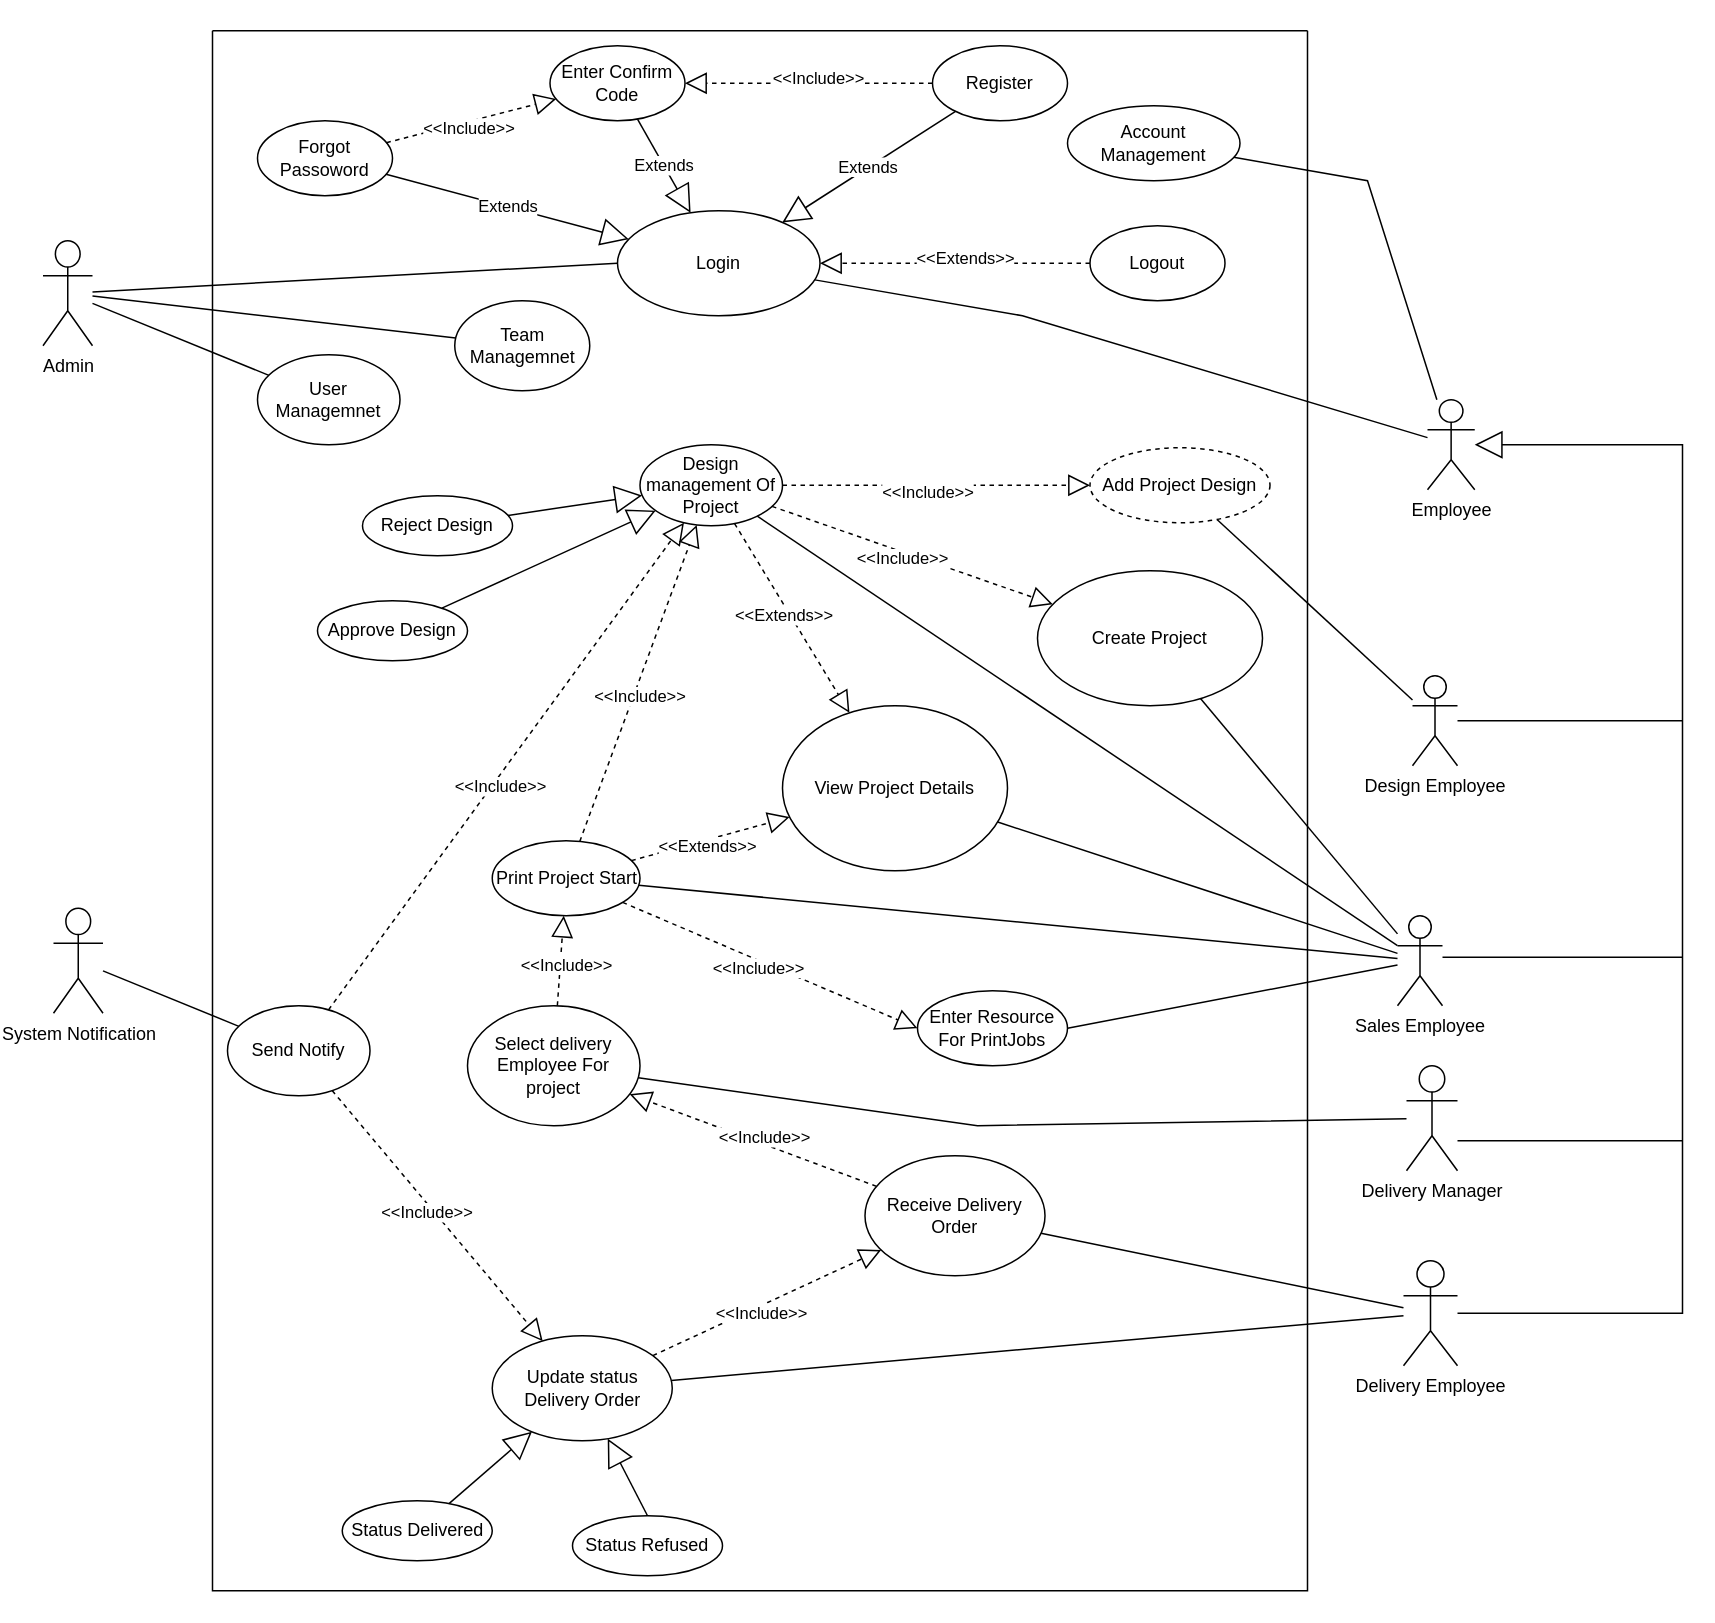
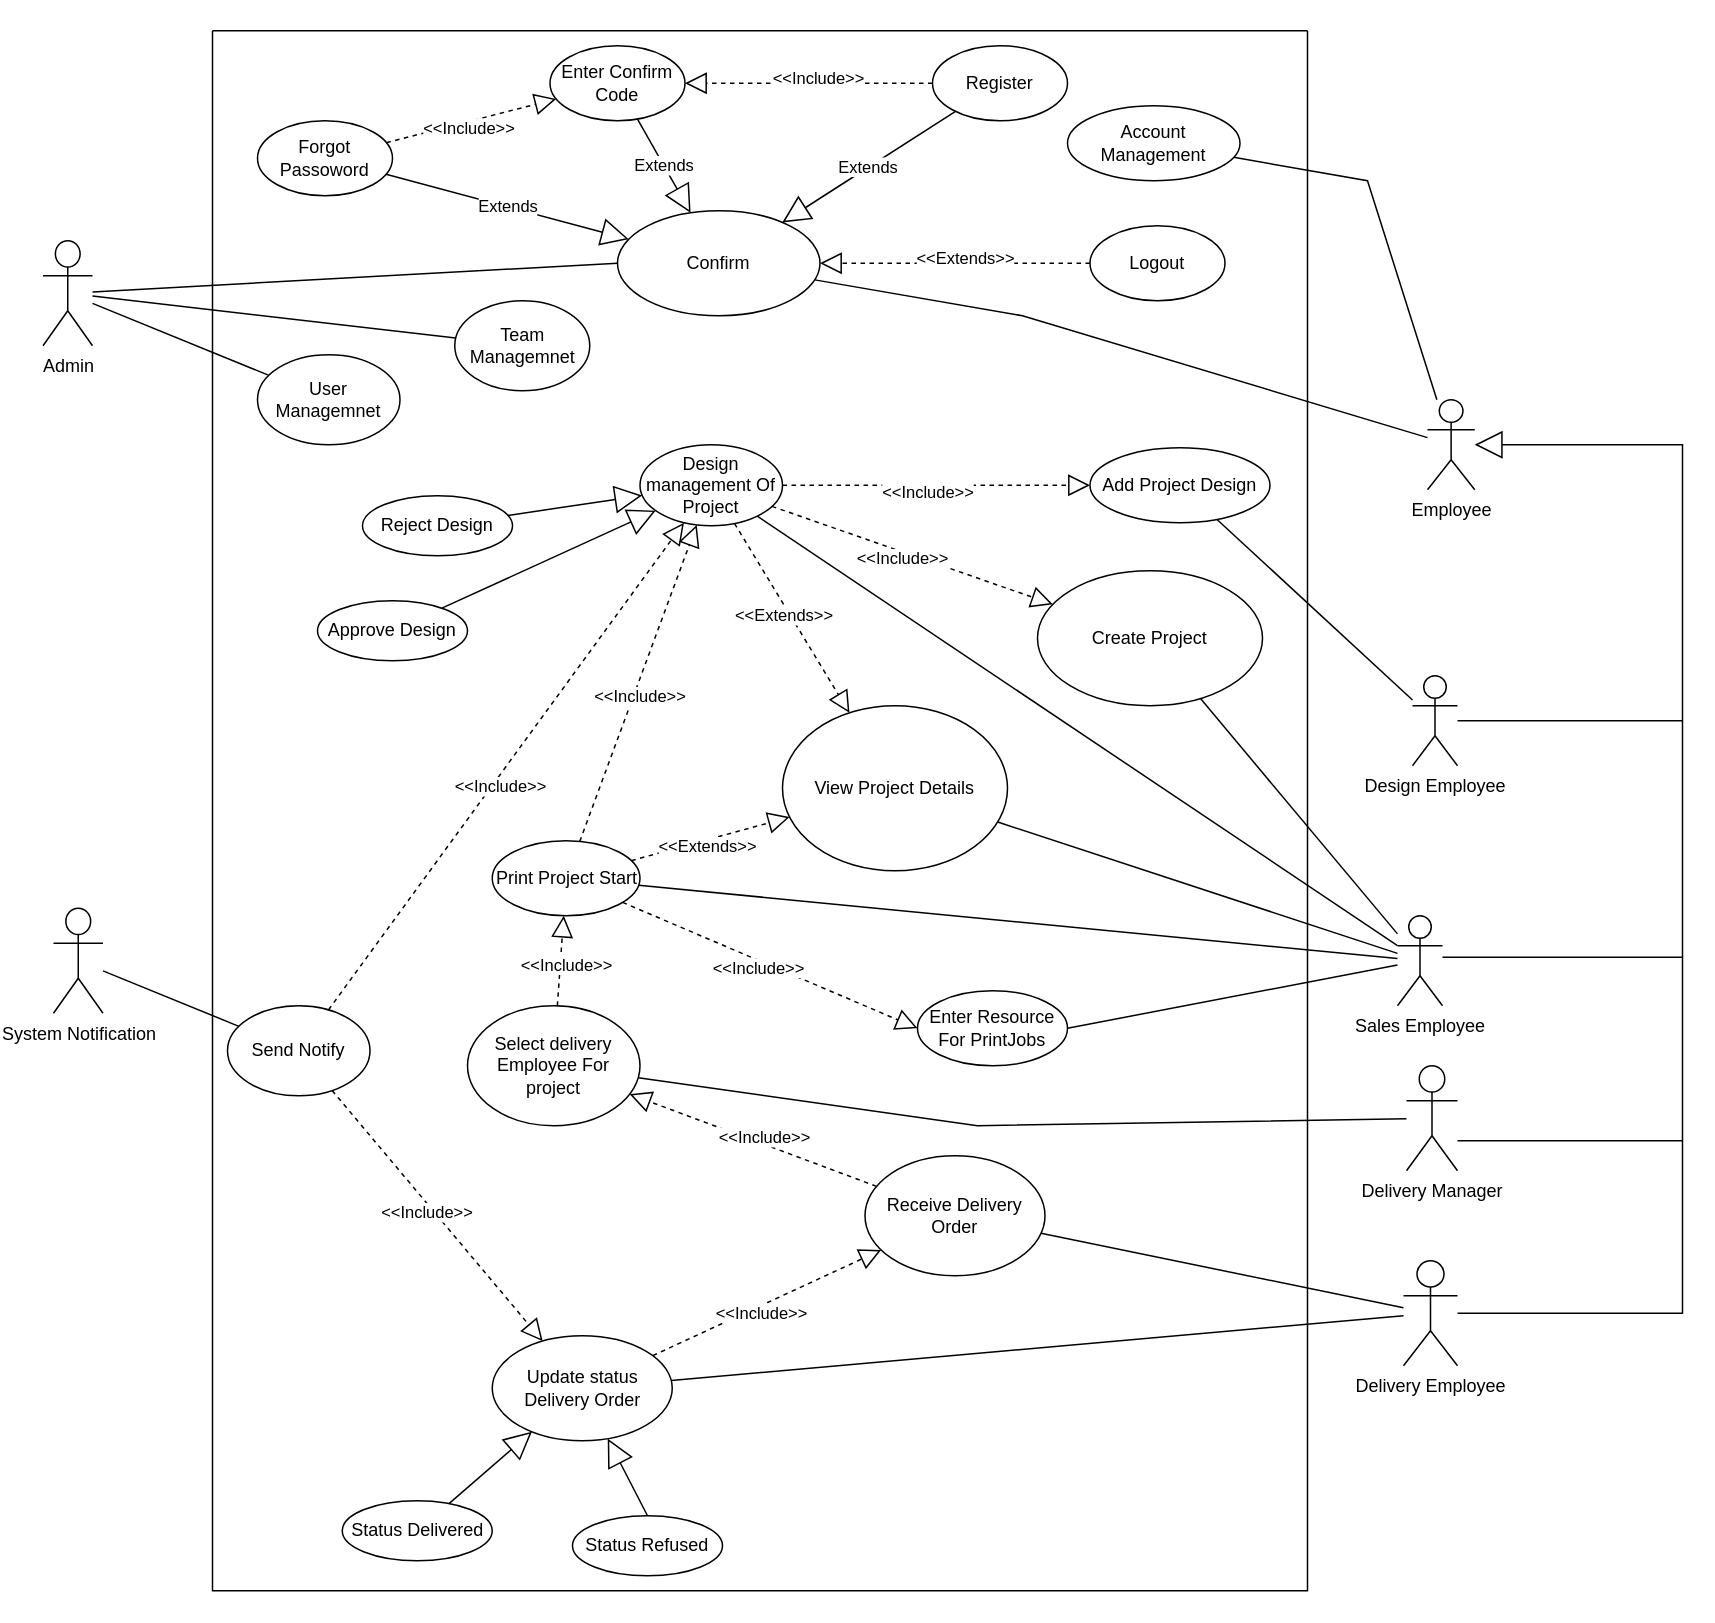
node "Login": label "Login" -> "Confirm"
node "Add Project Design": style dashed -> solid
